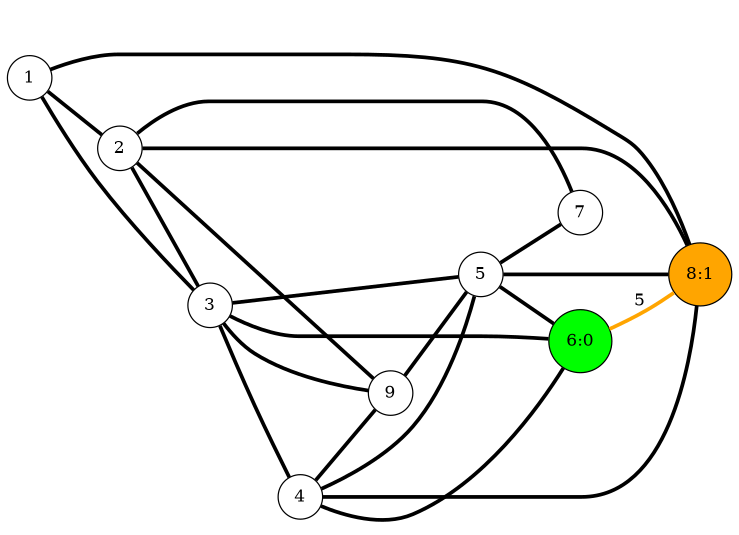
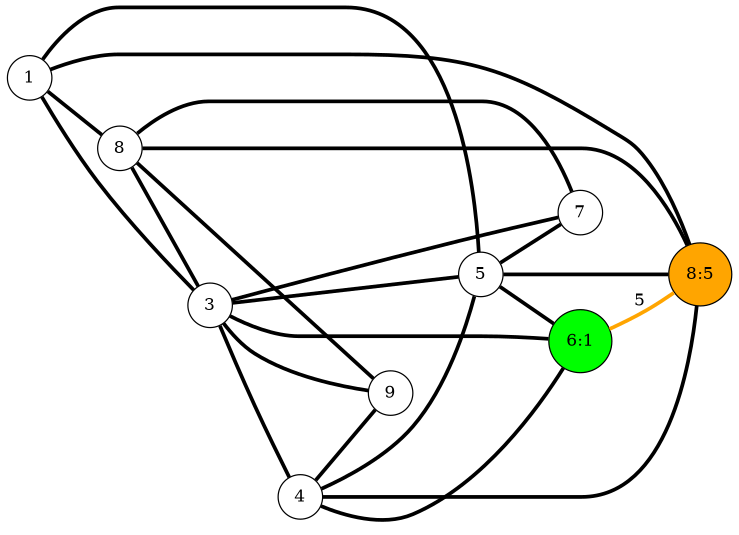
node "2": label "2" -> "8"
edge "7" -- "3": added
node "8:1": label "8:1" -> "8:5"
edge "5" -- "9": now "5" -- "1"
node "6:0": label "6:0" -> "6:1"
